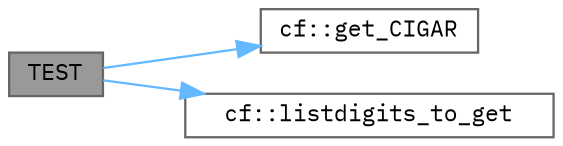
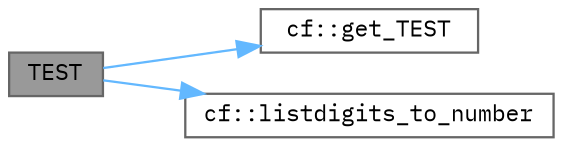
node "cf::get_CIGAR": label "cf::get_CIGAR" -> "cf::get_TEST"
node "cf::listdigits_to_get": label "cf::listdigits_to_get" -> "cf::listdigits_to_number"
